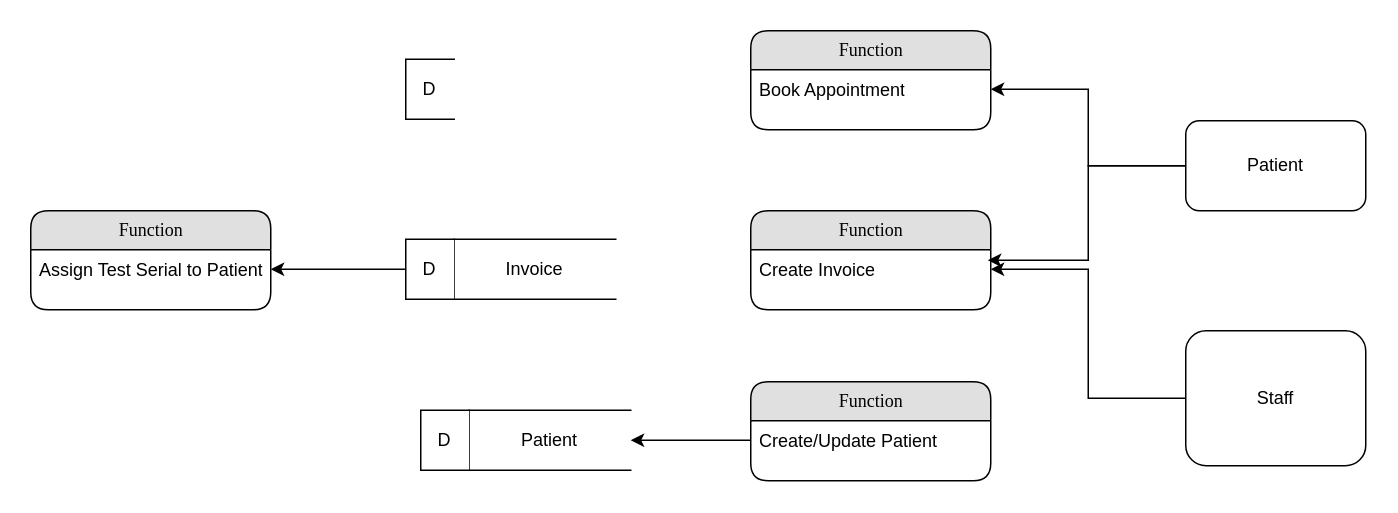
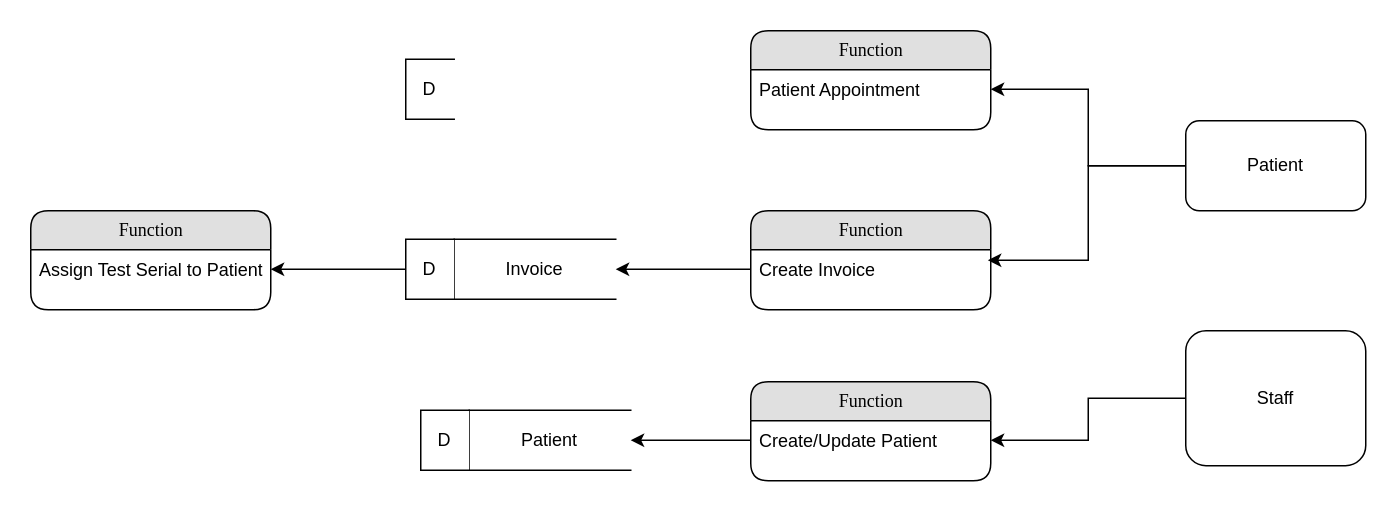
node "Book Appointment": label "Book Appointment" -> "Patient Appointment"
edge "Create Invoice" -> "Invoice": added
edge "Staff" -> "Create Invoice": removed
edge "Staff" -> "Create/Update Patient": added
